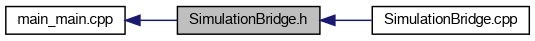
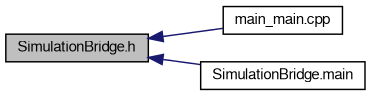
edge "SimulationBridge.h" -> "main_main.cpp": reversed
node "SimulationBridge.cpp": label "SimulationBridge.cpp" -> "SimulationBridge.main"
